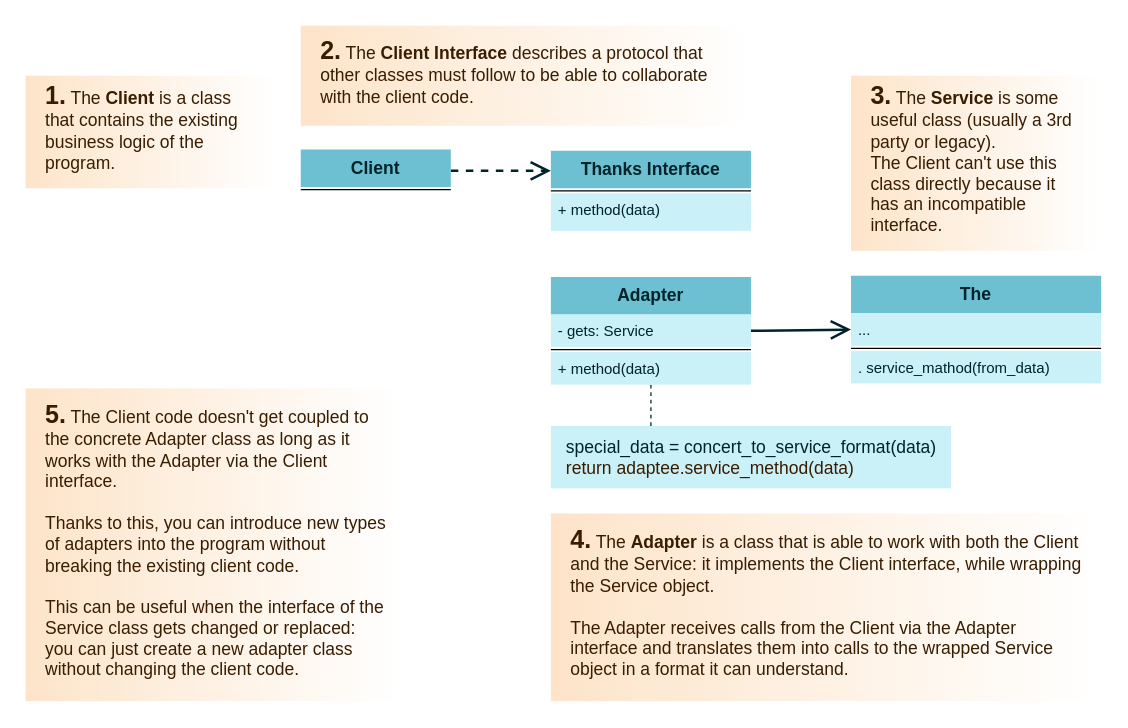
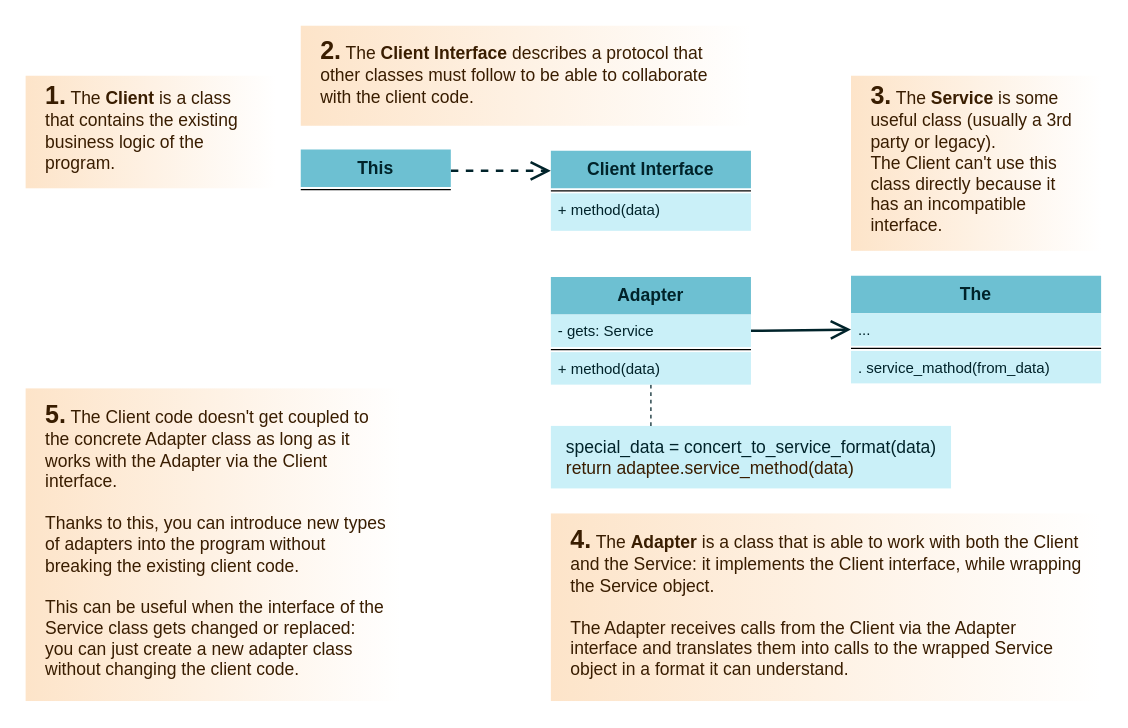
node "Client": label "Client" -> "This"
node "Thanks Interface": label "Thanks Interface" -> "Client Interface"
